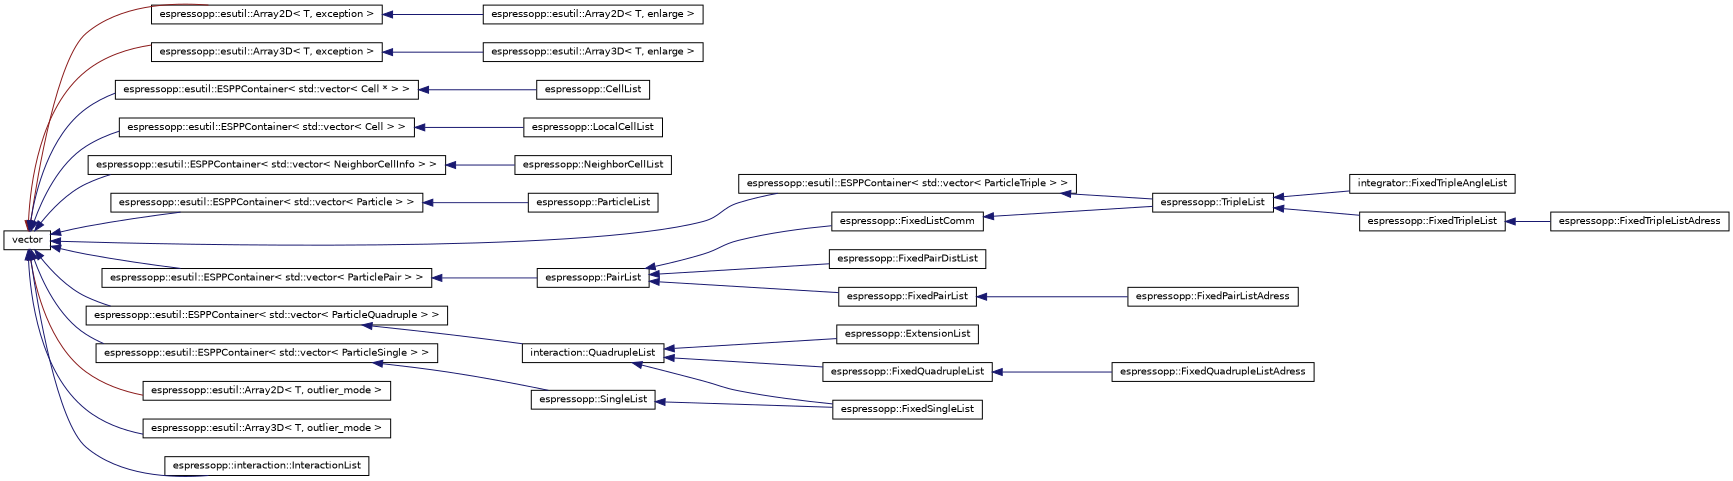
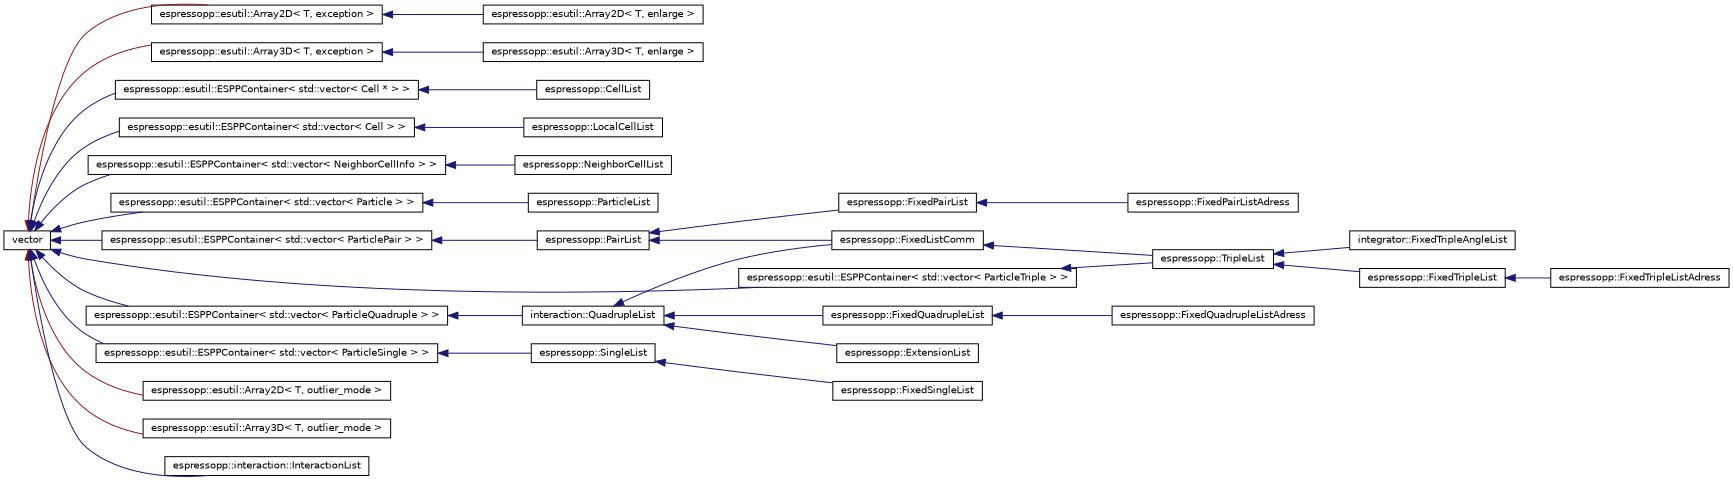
node "espressopp::FixedPairDistList": removed
edge "espressopp::esutil::Array3D< T, outlier_mode >" -> "vector": color midnightblue -> firebrick4
edge "espressopp::FixedSingleList" -> "interaction::QuadrupleList": now "espressopp::FixedListComm" -> "interaction::QuadrupleList"
